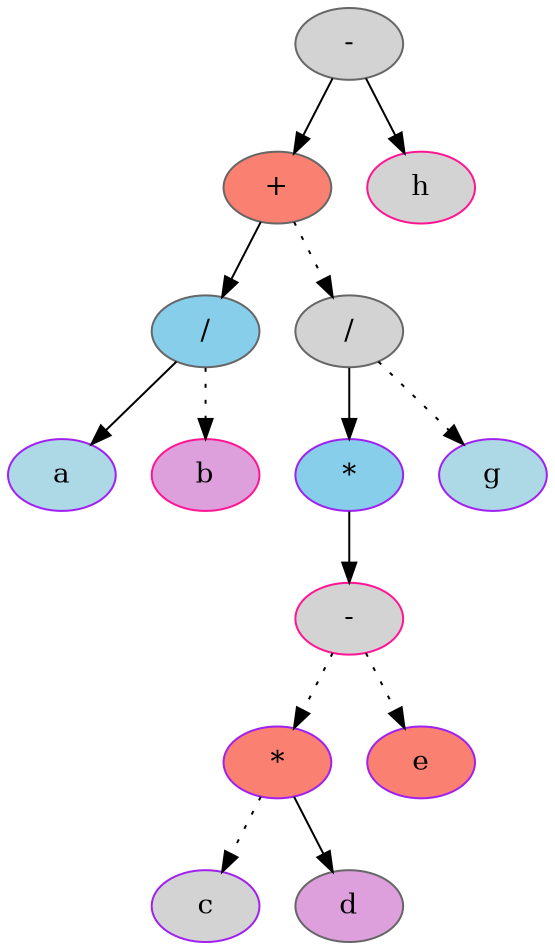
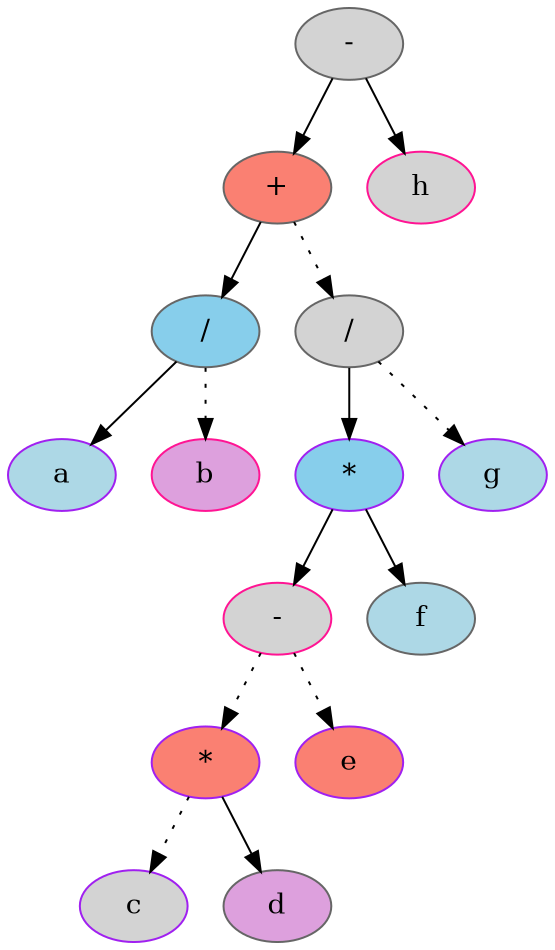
node "f": added
